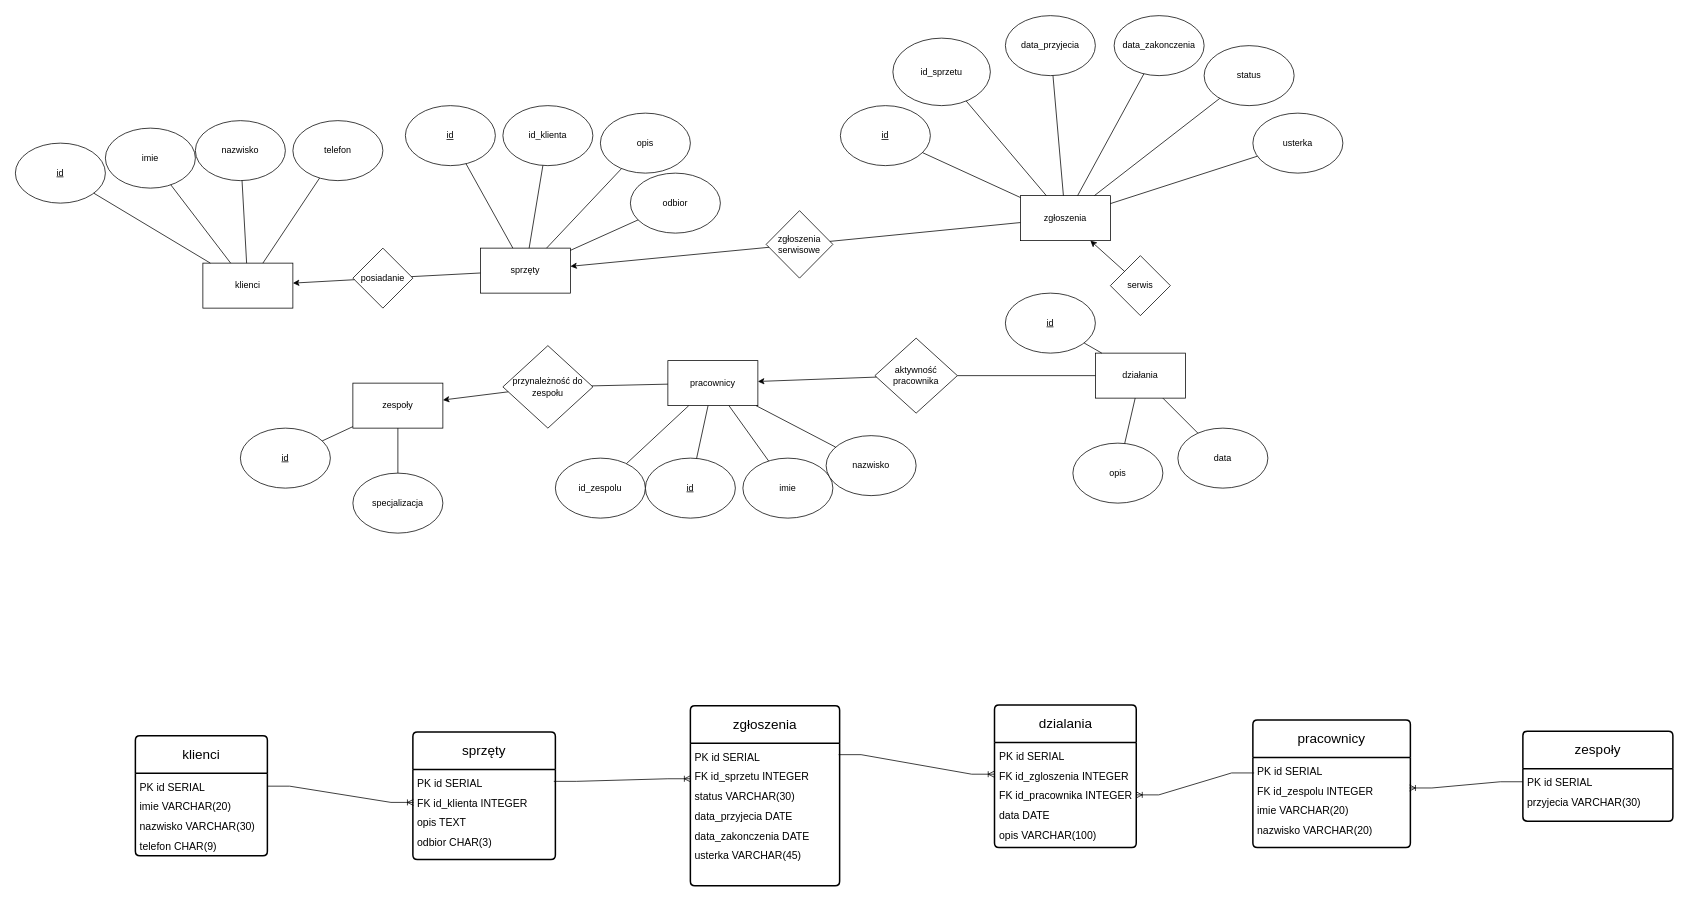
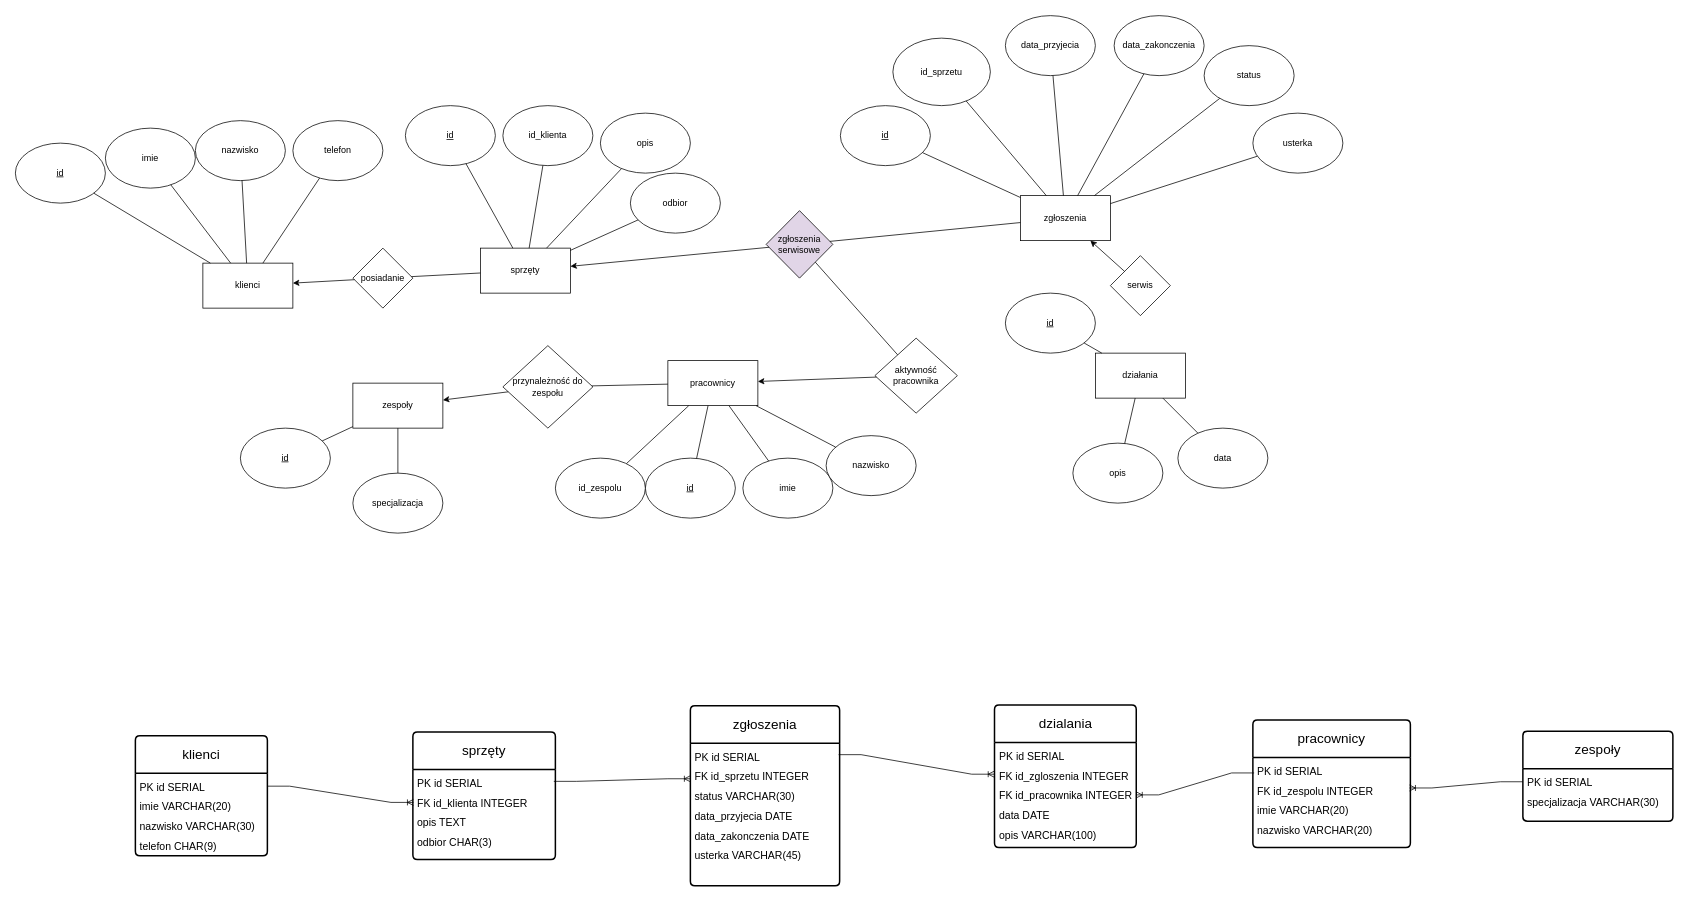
node "zgłoszenia serwisowe": fillcolor #ffffff -> #e1d5e7
edge "aktywność pracownika" -- "działania": now "aktywność pracownika" -- "zgłoszenia serwisowe"
node "PK id SERIAL przyjecia VARCHAR(30)": label "PK id SERIAL przyjecia VARCHAR(30)" -> "PK id SERIAL specjalizacja VARCHAR(30)"
